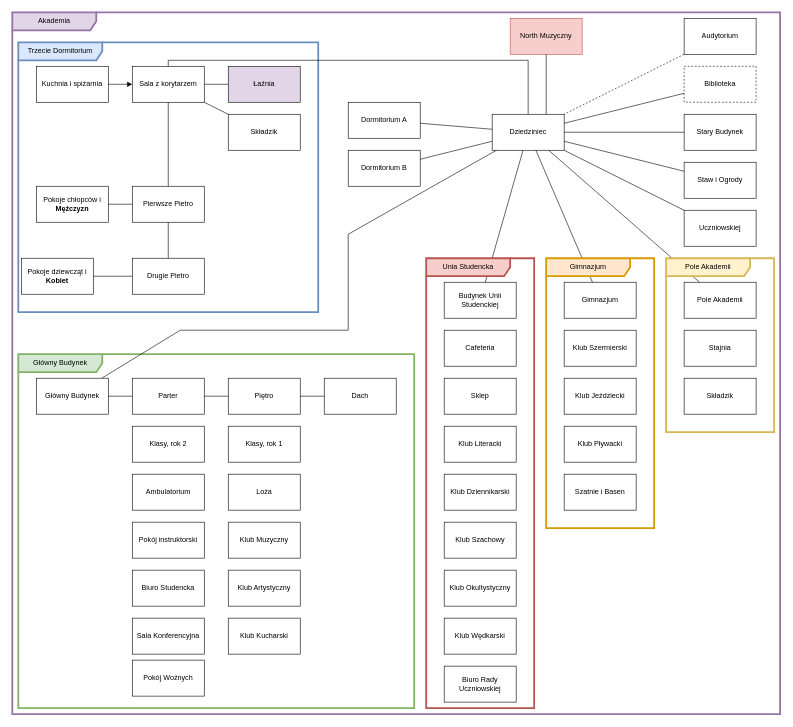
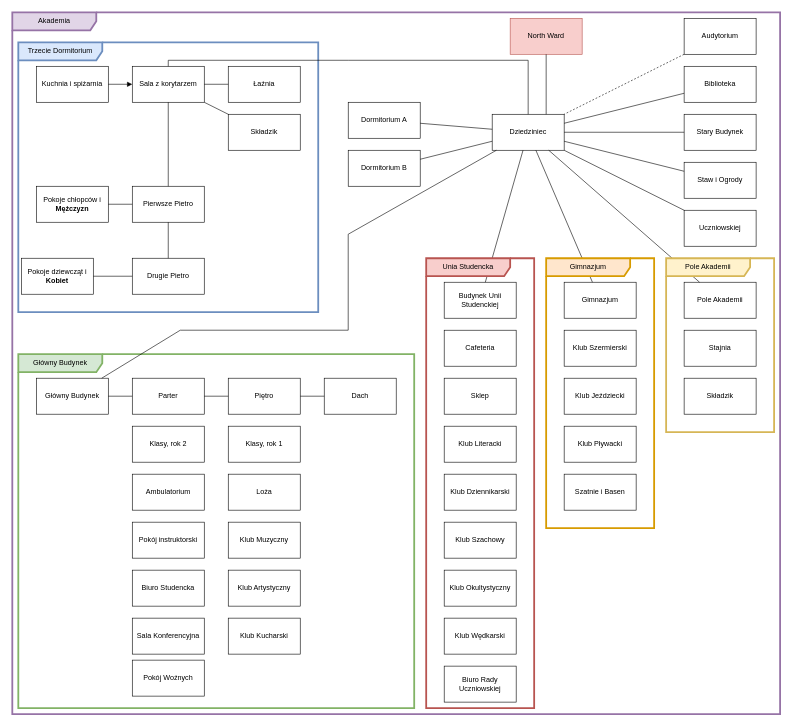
node "North Muzyczny": label "North Muzyczny" -> "North Ward"
node "Łaźnia": fillcolor #e1d5e7 -> #ffffff
node "Biblioteka": style dashed -> solid
